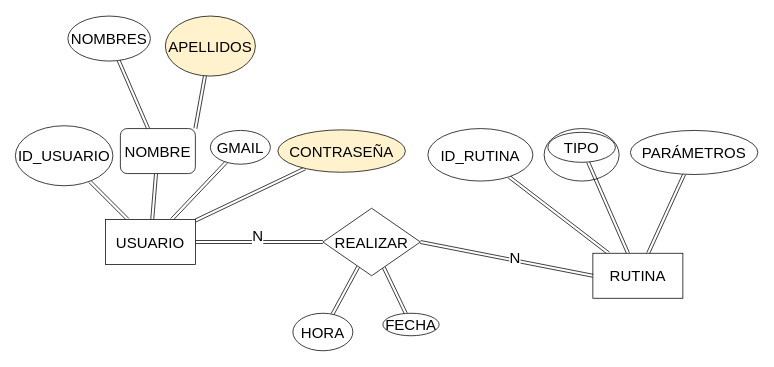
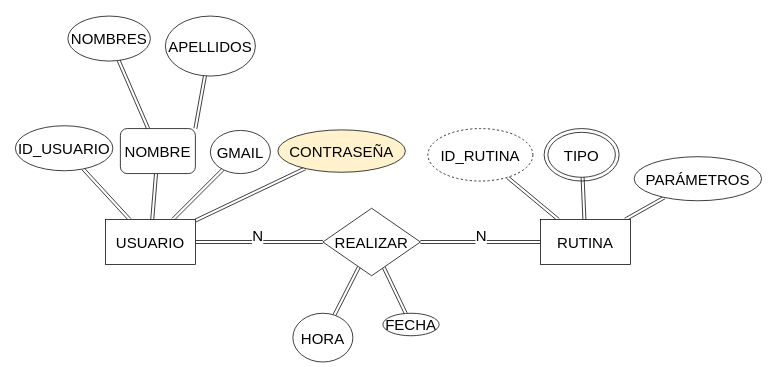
node "APELLIDOS": fillcolor #fff2cc -> #ffffff
node "GMAIL": size 60x34 -> 60x43
node "TIPO": size 68x30 -> 68x45
node "PARÁMETROS": moved (694, 152) -> (698, 179)
node "ID_RUTINA": style solid -> dashed
node "ID_USUARIO": size 98x60 -> 98x45
node "RUTINA": moved (638, 276) -> (585, 242)
node "HORA": size 60x38 -> 60x49
